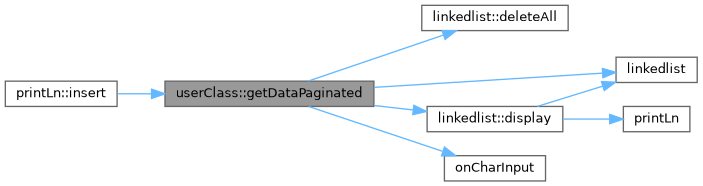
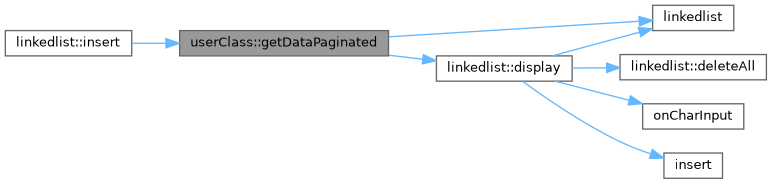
edge "userClass::getDataPaginated" -> "linkedlist::deleteAll": now "linkedlist::display" -> "linkedlist::deleteAll"
node "printLn::insert": label "printLn::insert" -> "linkedlist::insert"
node "printLn": label "printLn" -> "insert"
edge "userClass::getDataPaginated" -> "onCharInput": now "linkedlist::display" -> "onCharInput"
